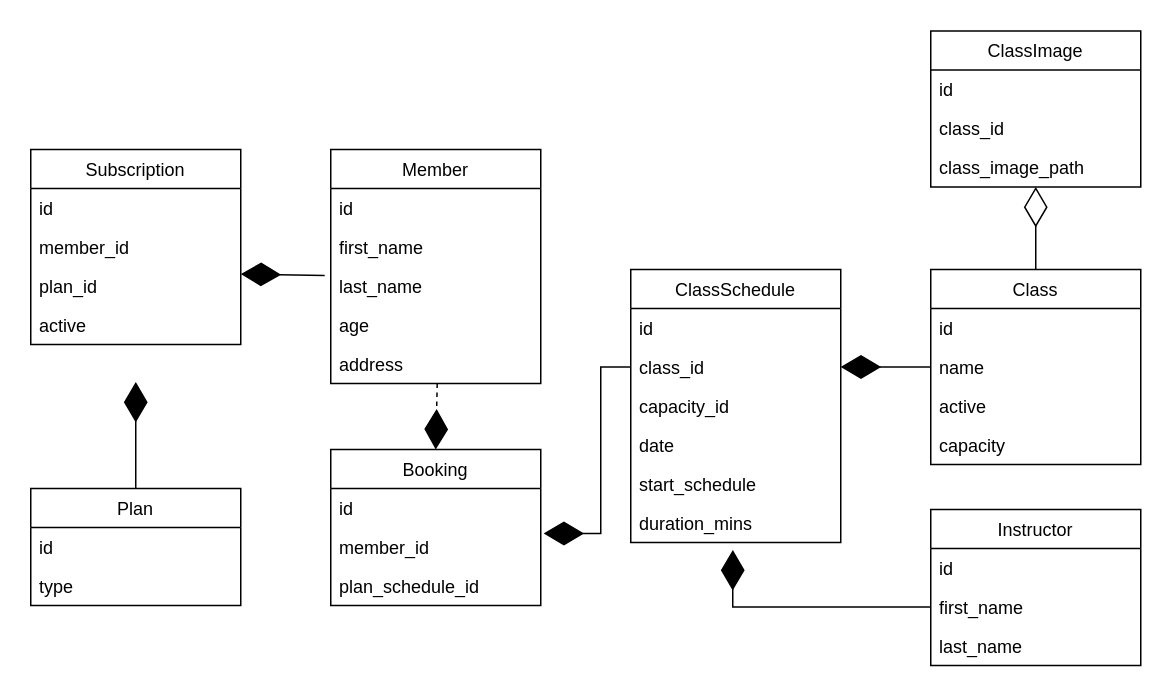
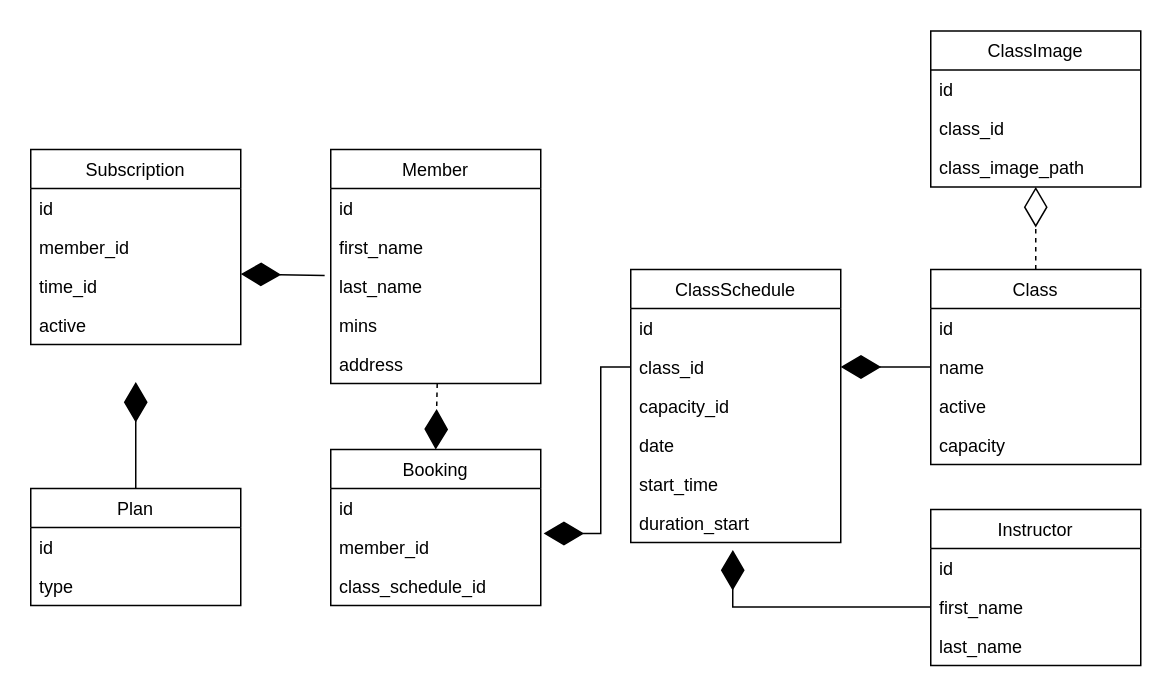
edge "Class" -> "class_image_path": style solid -> dashed
node "plan_id": label "plan_id" -> "time_id"
node "age": label "age" -> "mins"
node "start_schedule": label "start_schedule" -> "start_time"
node "duration_mins": label "duration_mins" -> "duration_start"
node "plan_schedule_id": label "plan_schedule_id" -> "class_schedule_id"
